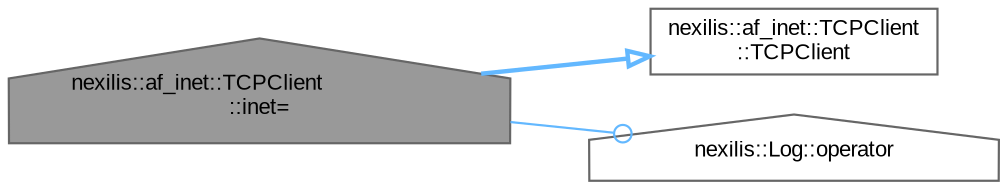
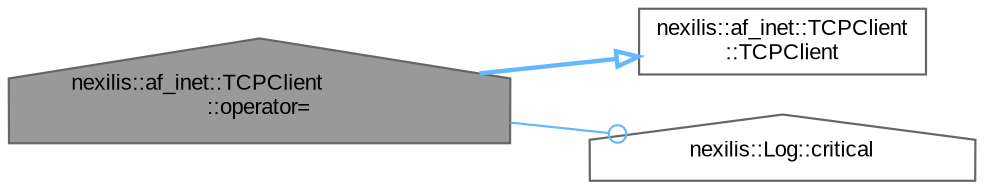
node "nexilis::af_inet::TCPClient ::inet=": label "nexilis::af_inet::TCPClient ::inet=" -> "nexilis::af_inet::TCPClient ::operator="
node "nexilis::Log::operator": label "nexilis::Log::operator" -> "nexilis::Log::critical"
